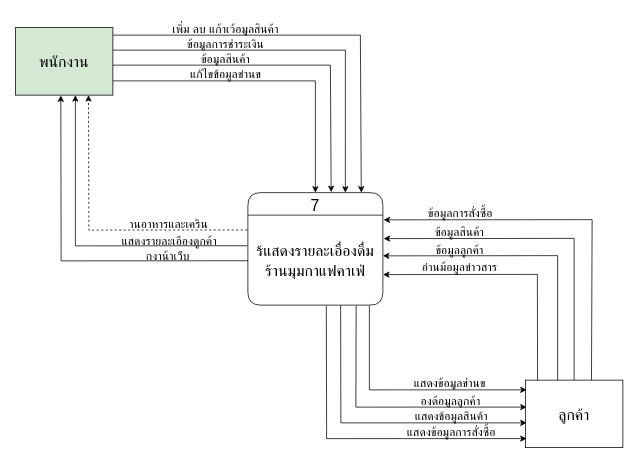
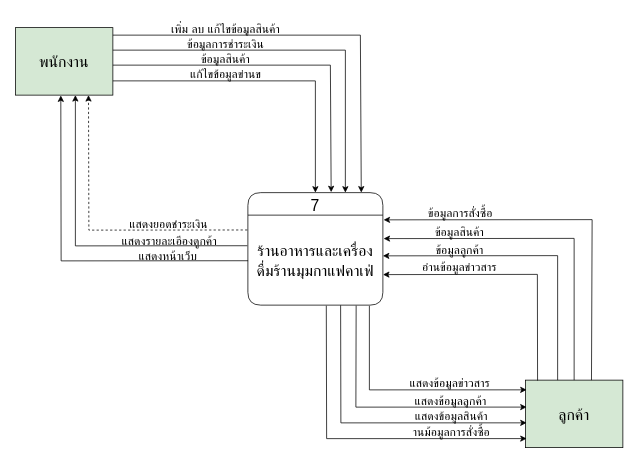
node "เพิ่ม ลบ แก้าเว้อมูลสินค้า": label "เพิ่ม ลบ แก้าเว้อมูลสินค้า" -> "เพิ่ม ลบ แก้ไขข้อมูลสินค้า"
node "านอาหารและเคริน": label "านอาหารและเคริน" -> "แสดงยอดชำระเงิน"
node "กงาน้าเว็บ": label "กงาน้าเว็บ" -> "แสดงหน้าเว็บ"
node "ร้แสดงรายละเอื่องดื่มร้านมุมกาแฟคาเฟ่": label "ร้แสดงรายละเอื่องดื่มร้านมุมกาแฟคาเฟ่" -> "ร้านอาหารและเครื่องดื่มร้านมุมกาแฟคาเฟ่"
node "อ่านม้อมูลข่าวสาร": label "อ่านม้อมูลข่าวสาร" -> "อ่านข้อมูลข่าวสาร"
node "แสดงข้อมูลข่านข": label "แสดงข้อมูลข่านข" -> "แสดงข้อมูลข่าวสาร"
node "องด้อมูลลูกค้า": label "องด้อมูลลูกค้า" -> "แสดงข้อมูลลูกค้า"
node "ลูกค้า": fillcolor #ffffff -> #d5e8d4
node "แสดงข้อมูลการสั่งซื้อ": label "แสดงข้อมูลการสั่งซื้อ" -> "านม้อมูลการสั่งซื้อ"
